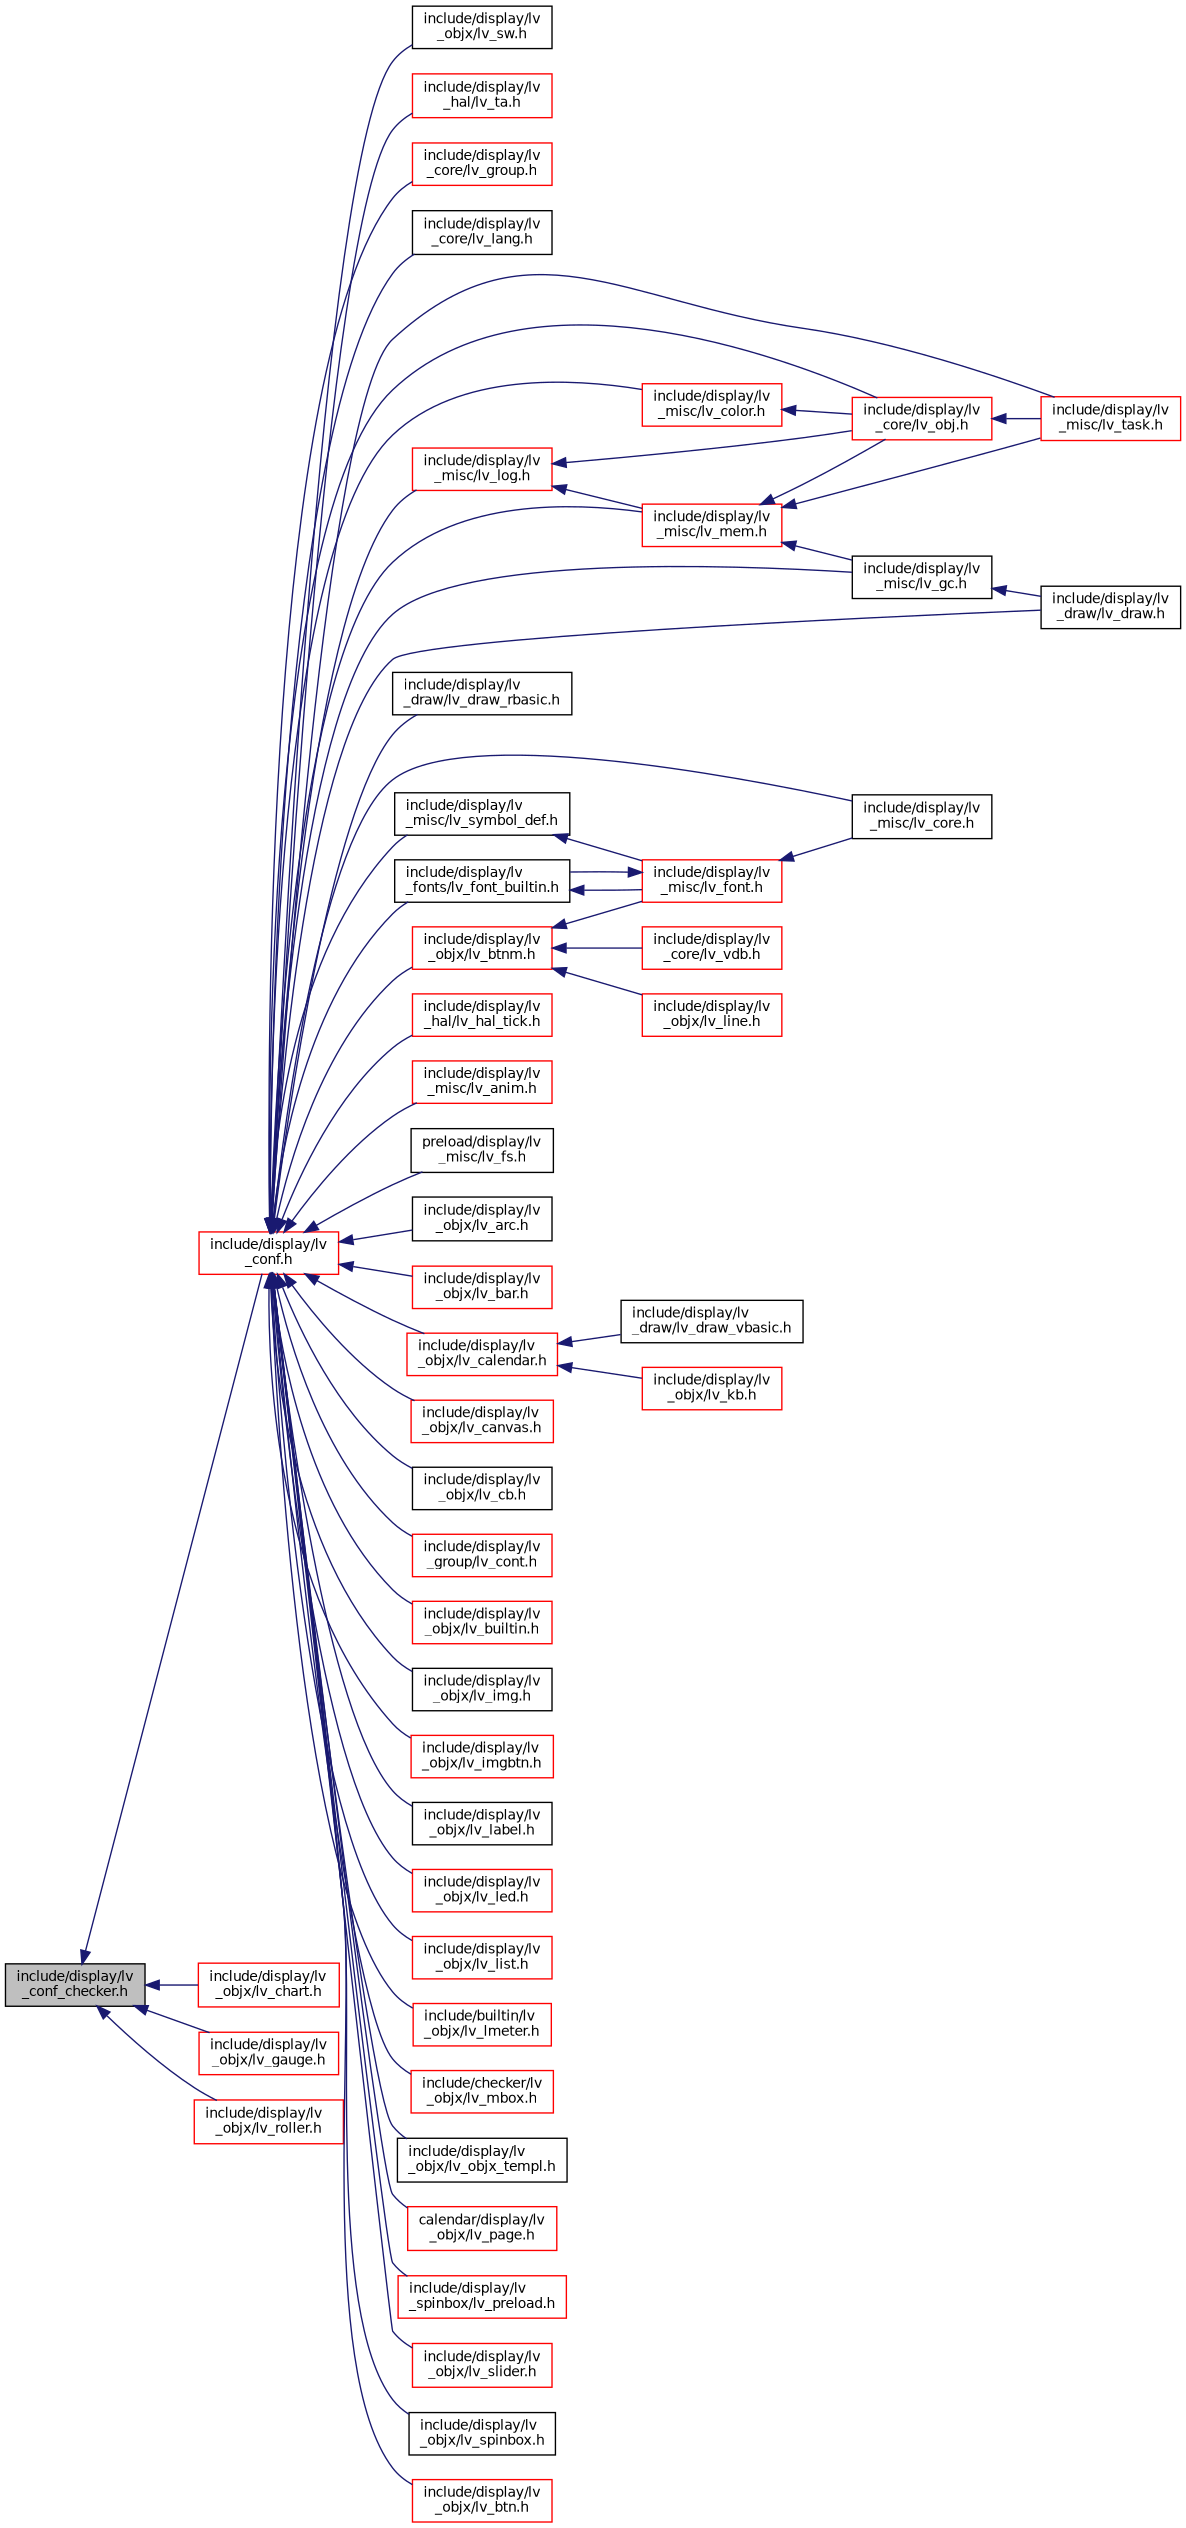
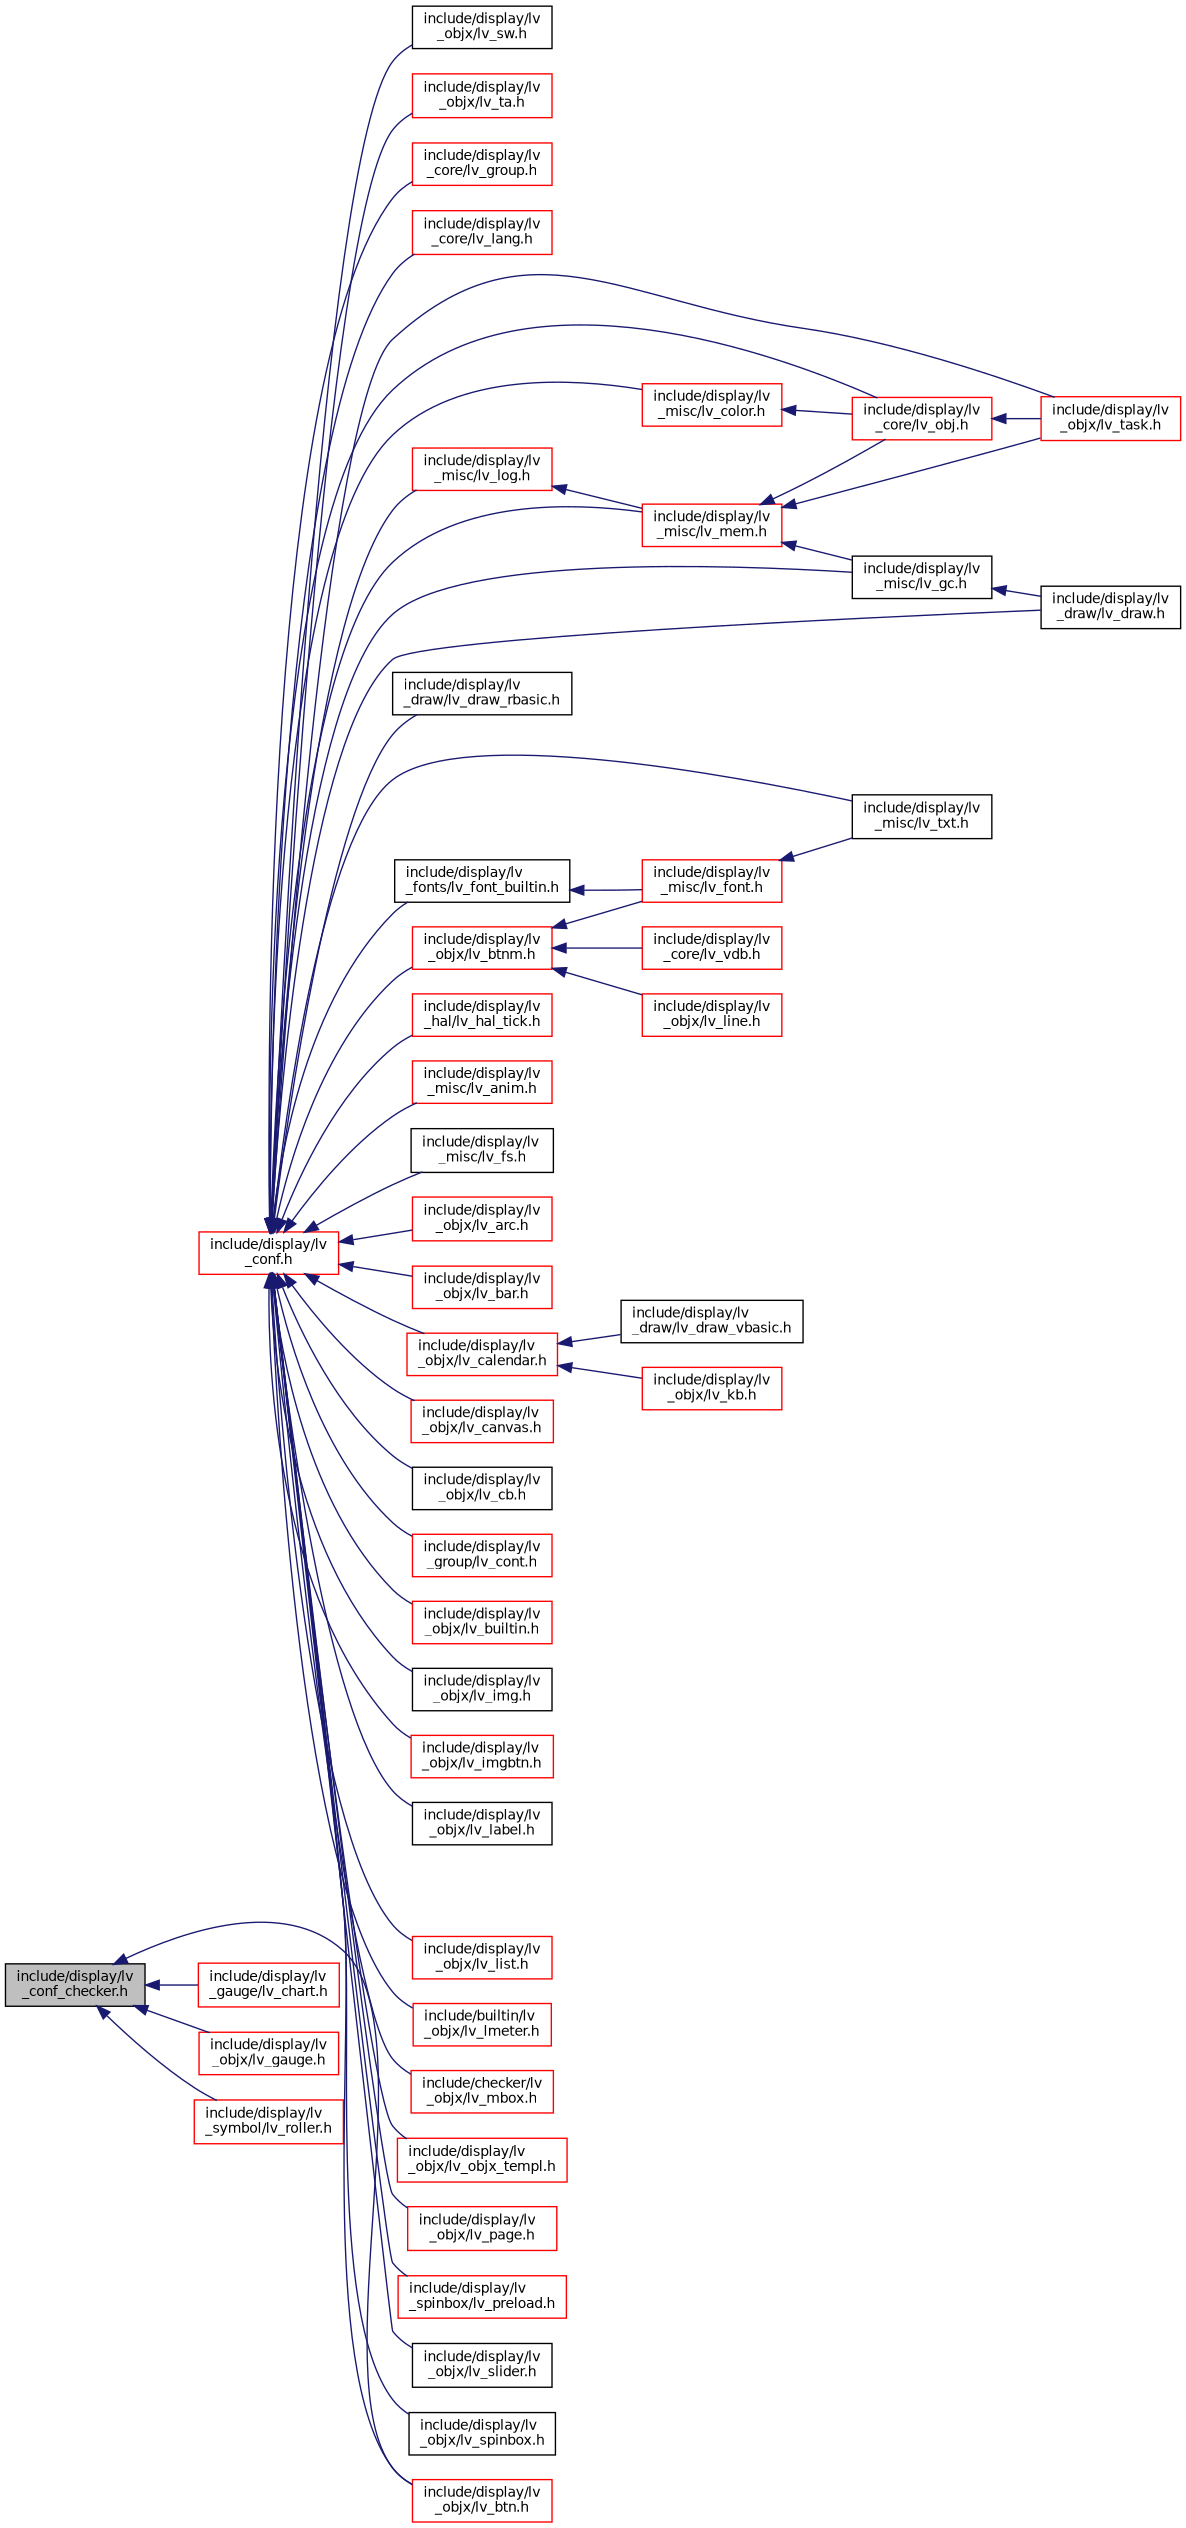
node "include/display/lv _hal/lv_ta.h": label "include/display/lv _hal/lv_ta.h" -> "include/display/lv _objx/lv_ta.h"
node "include/display/lv _core/lv_lang.h": color black -> red
node "include/display/lv _misc/lv_task.h": label "include/display/lv _misc/lv_task.h" -> "include/display/lv _objx/lv_task.h"
edge "include/display/lv _core/lv_obj.h" -> "include/display/lv _misc/lv_log.h": removed
node "include/display/lv _misc/lv_symbol_def.h": removed
node "include/display/lv _misc/lv_core.h": label "include/display/lv _misc/lv_core.h" -> "include/display/lv _misc/lv_txt.h"
edge "include/display/lv _fonts/lv_font_builtin.h" -> "include/display/lv _misc/lv_font.h": removed
node "preload/display/lv _misc/lv_fs.h": label "preload/display/lv _misc/lv_fs.h" -> "include/display/lv _misc/lv_fs.h"
node "include/display/lv _objx/lv_arc.h": color black -> red
edge "include/display/lv _conf.h" -> "include/display/lv _conf_checker.h": now "include/display/lv _objx/lv_btn.h" -> "include/display/lv _conf_checker.h"
node "include/display/lv _objx/lv_led.h": removed
node "include/display/lv _objx/lv_chart.h": label "include/display/lv _objx/lv_chart.h" -> "include/display/lv _gauge/lv_chart.h"
node "include/display/lv _objx/lv_roller.h": label "include/display/lv _objx/lv_roller.h" -> "include/display/lv _symbol/lv_roller.h"
node "include/display/lv _objx/lv_objx_templ.h": color black -> red
node "calendar/display/lv _objx/lv_page.h": label "calendar/display/lv _objx/lv_page.h" -> "include/display/lv _objx/lv_page.h"
node "include/display/lv _objx/lv_slider.h": color red -> black
